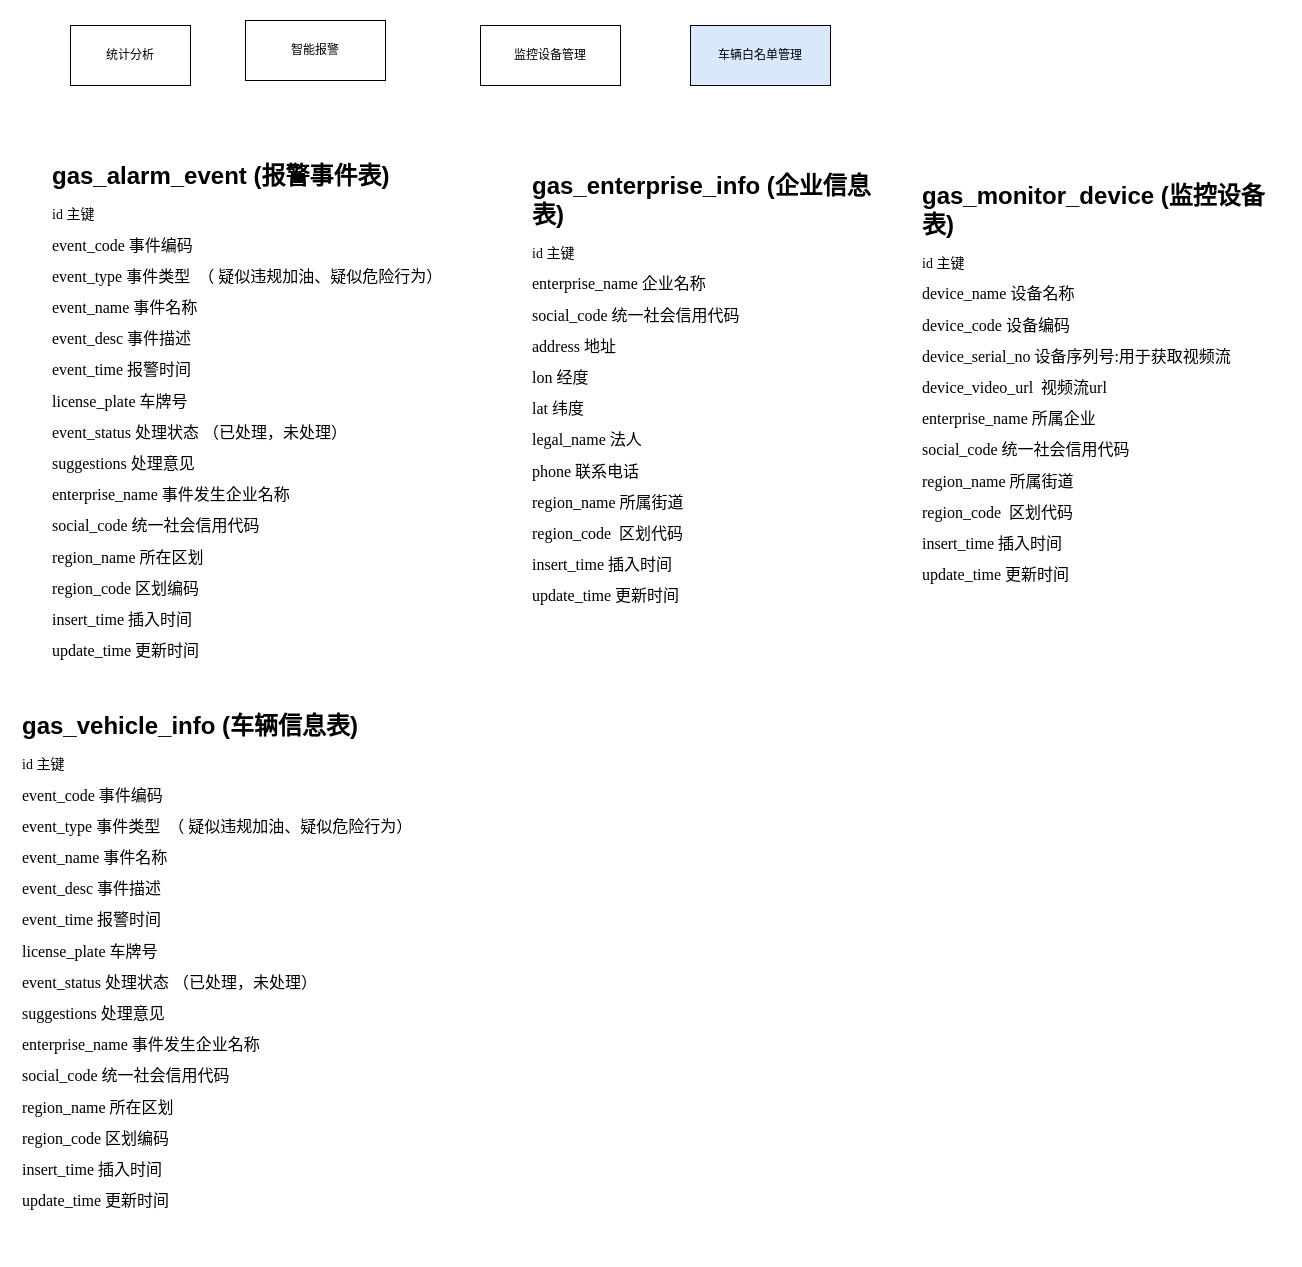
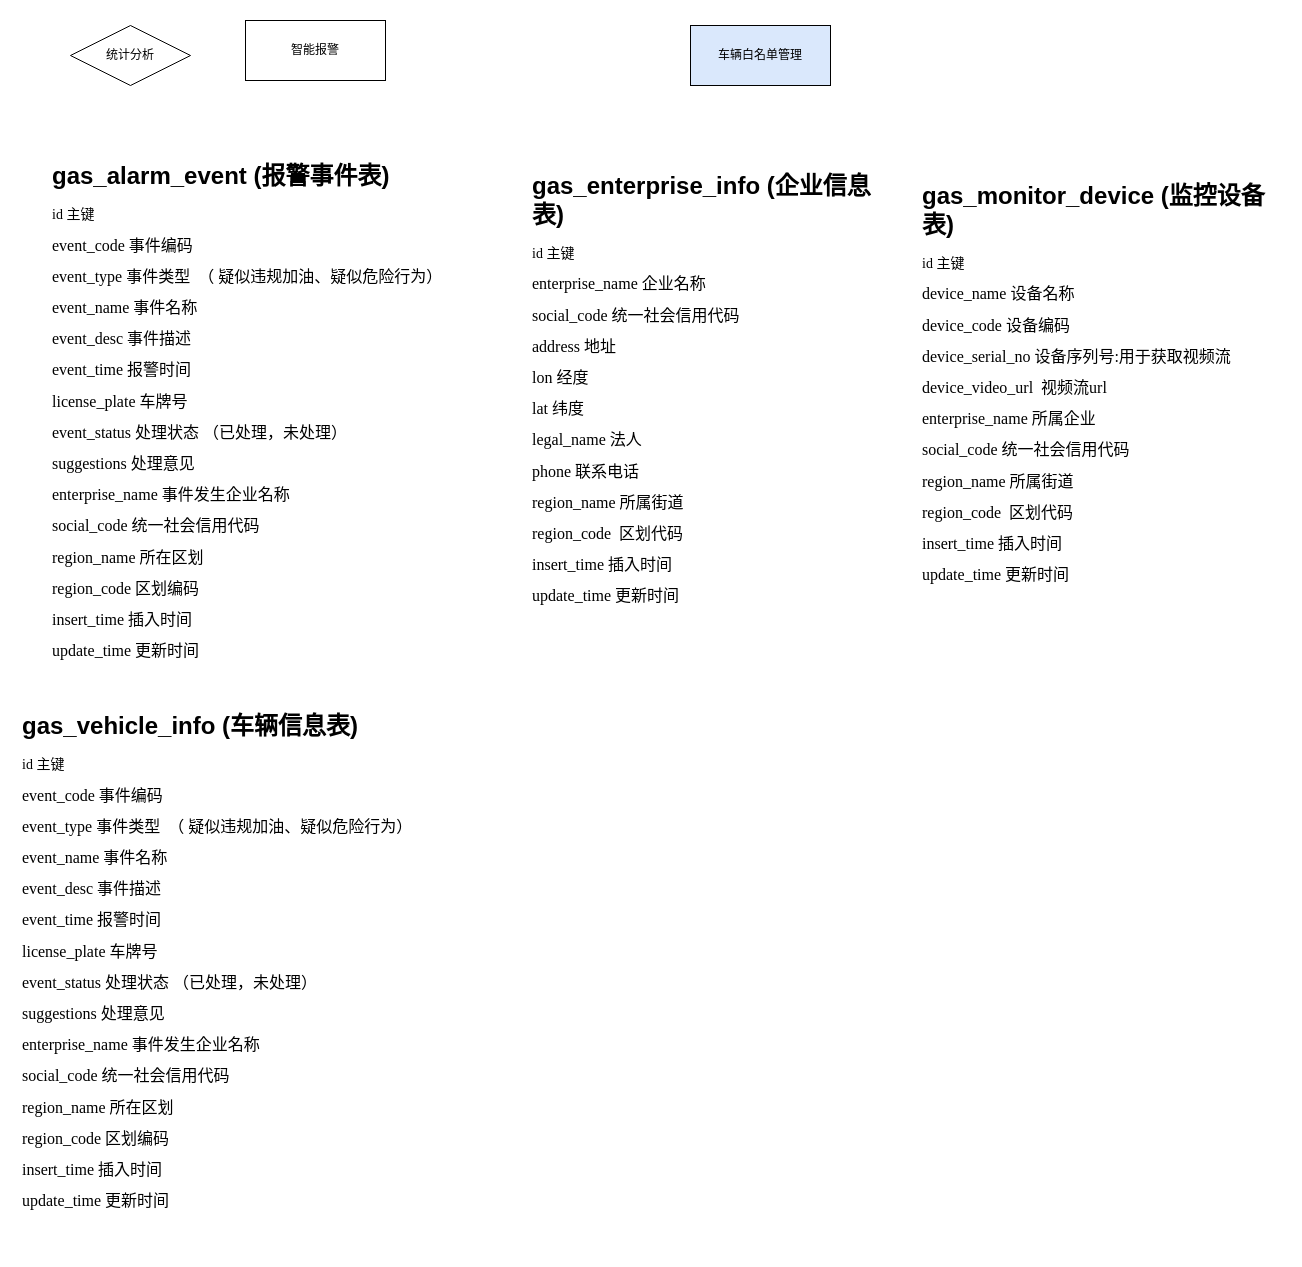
node "统计分析": shape rectangle -> diamond
node "监控设备管理": removed
